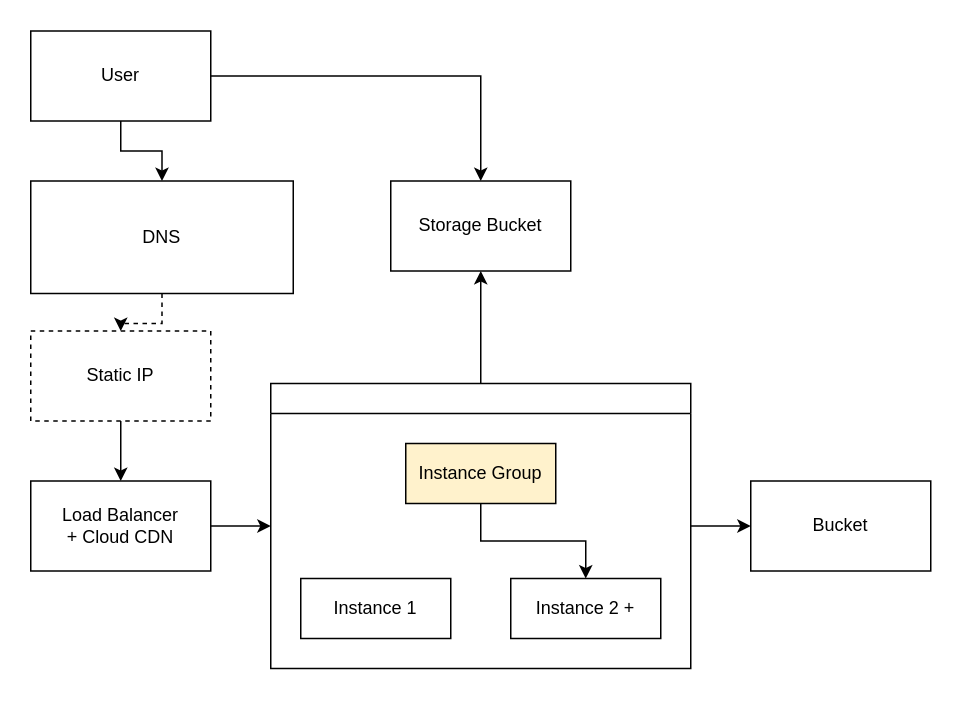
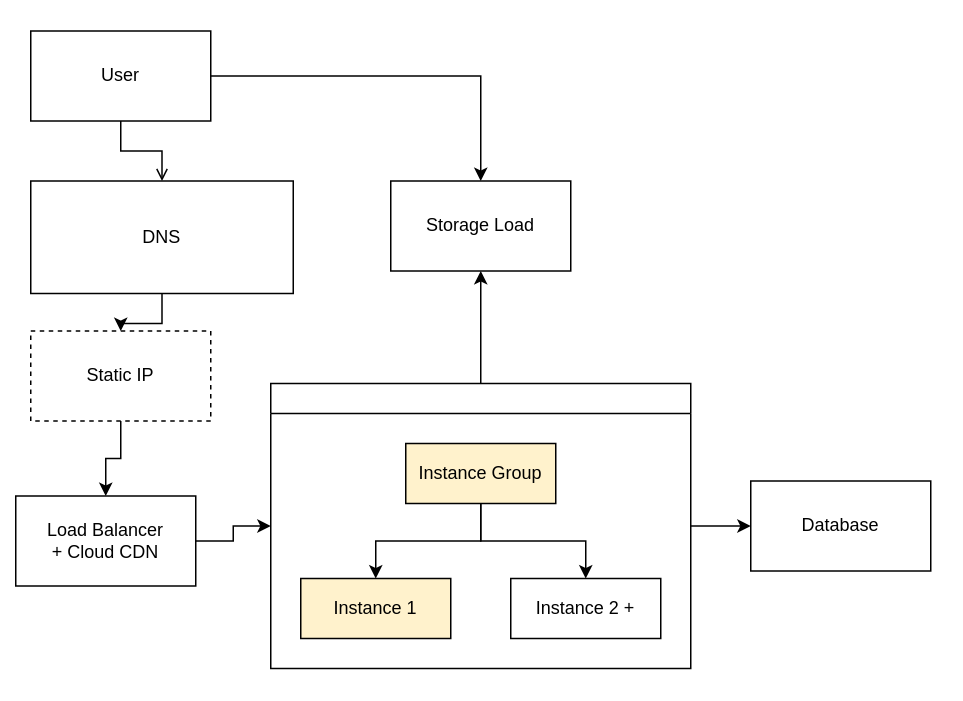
edge "User" -> "DNS": arrowhead classic -> open
node "Storage Bucket": label "Storage Bucket" -> "Storage Load"
edge "DNS" -> "Static IP": style dashed -> solid
node "Load Balancer + Cloud CDN": moved (121, 526) -> (106, 541)
node "Bucket": label "Bucket" -> "Database"
edge "Instance Group" -> "Instance 1": added
node "Instance 1": fillcolor #ffffff -> #fff2cc
